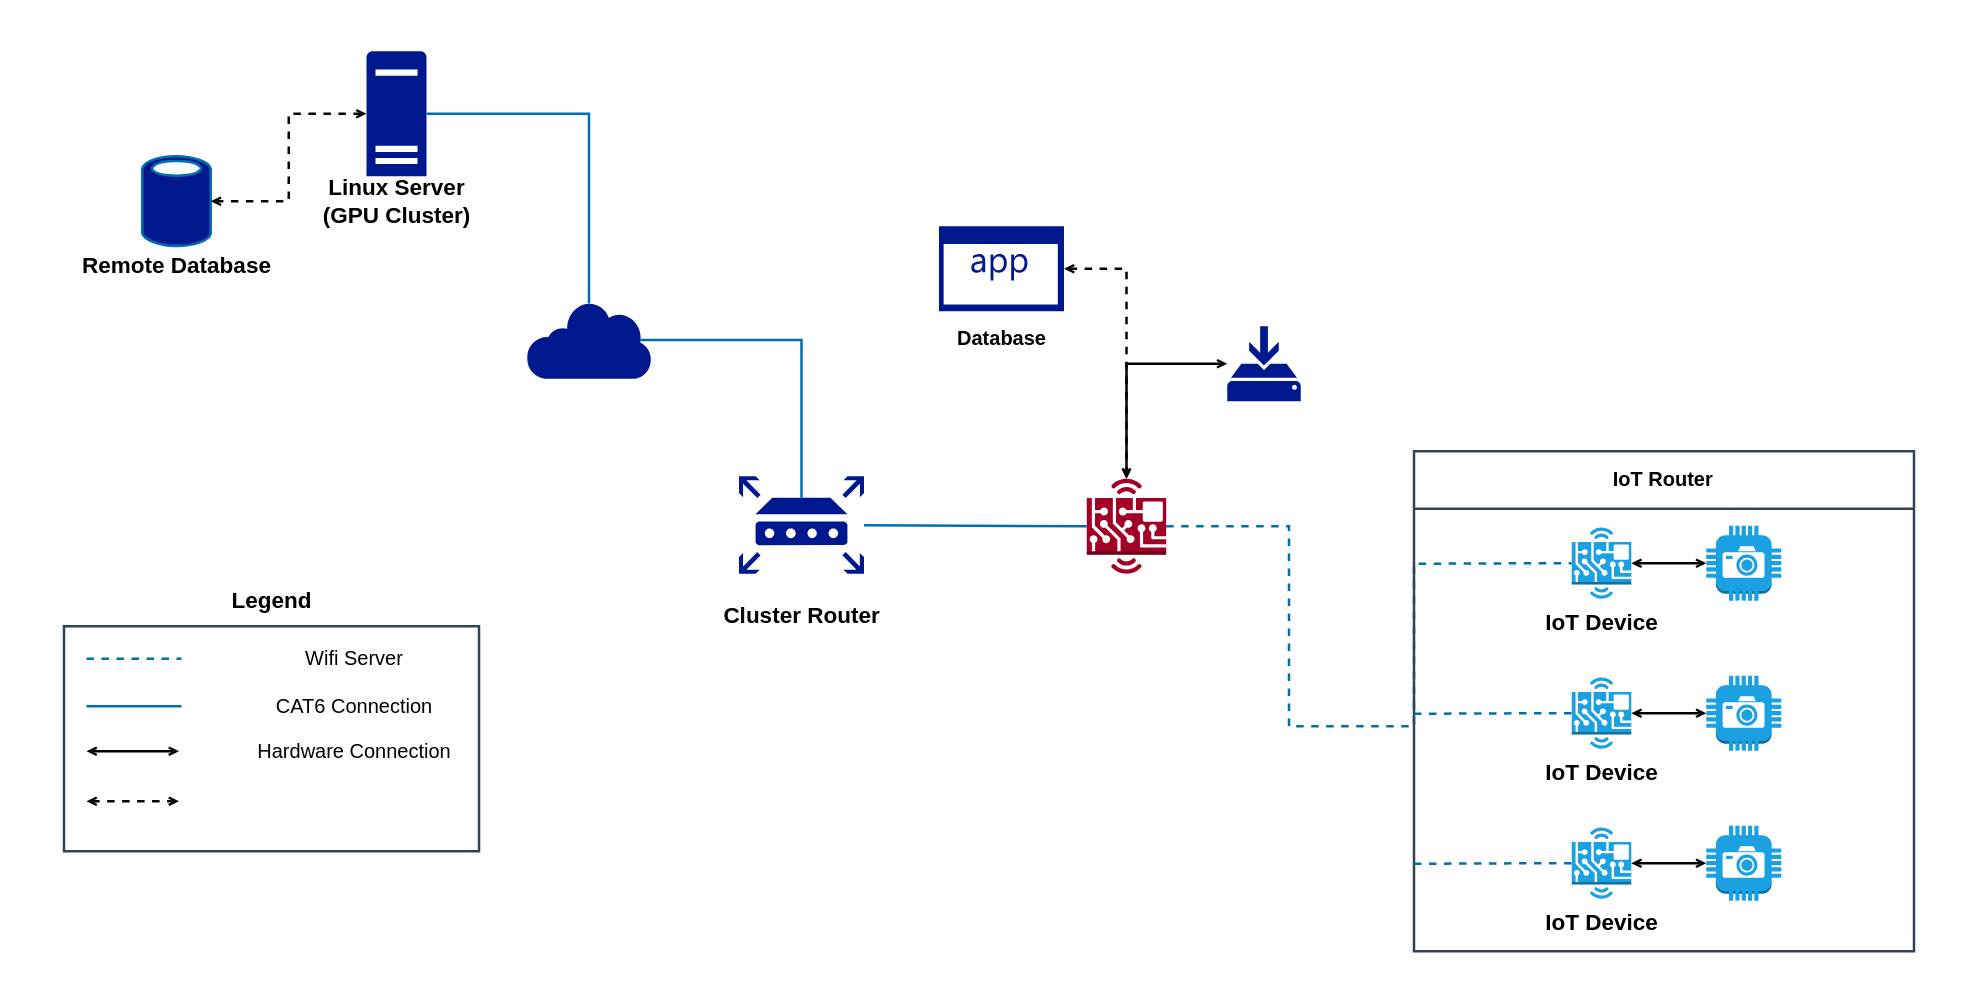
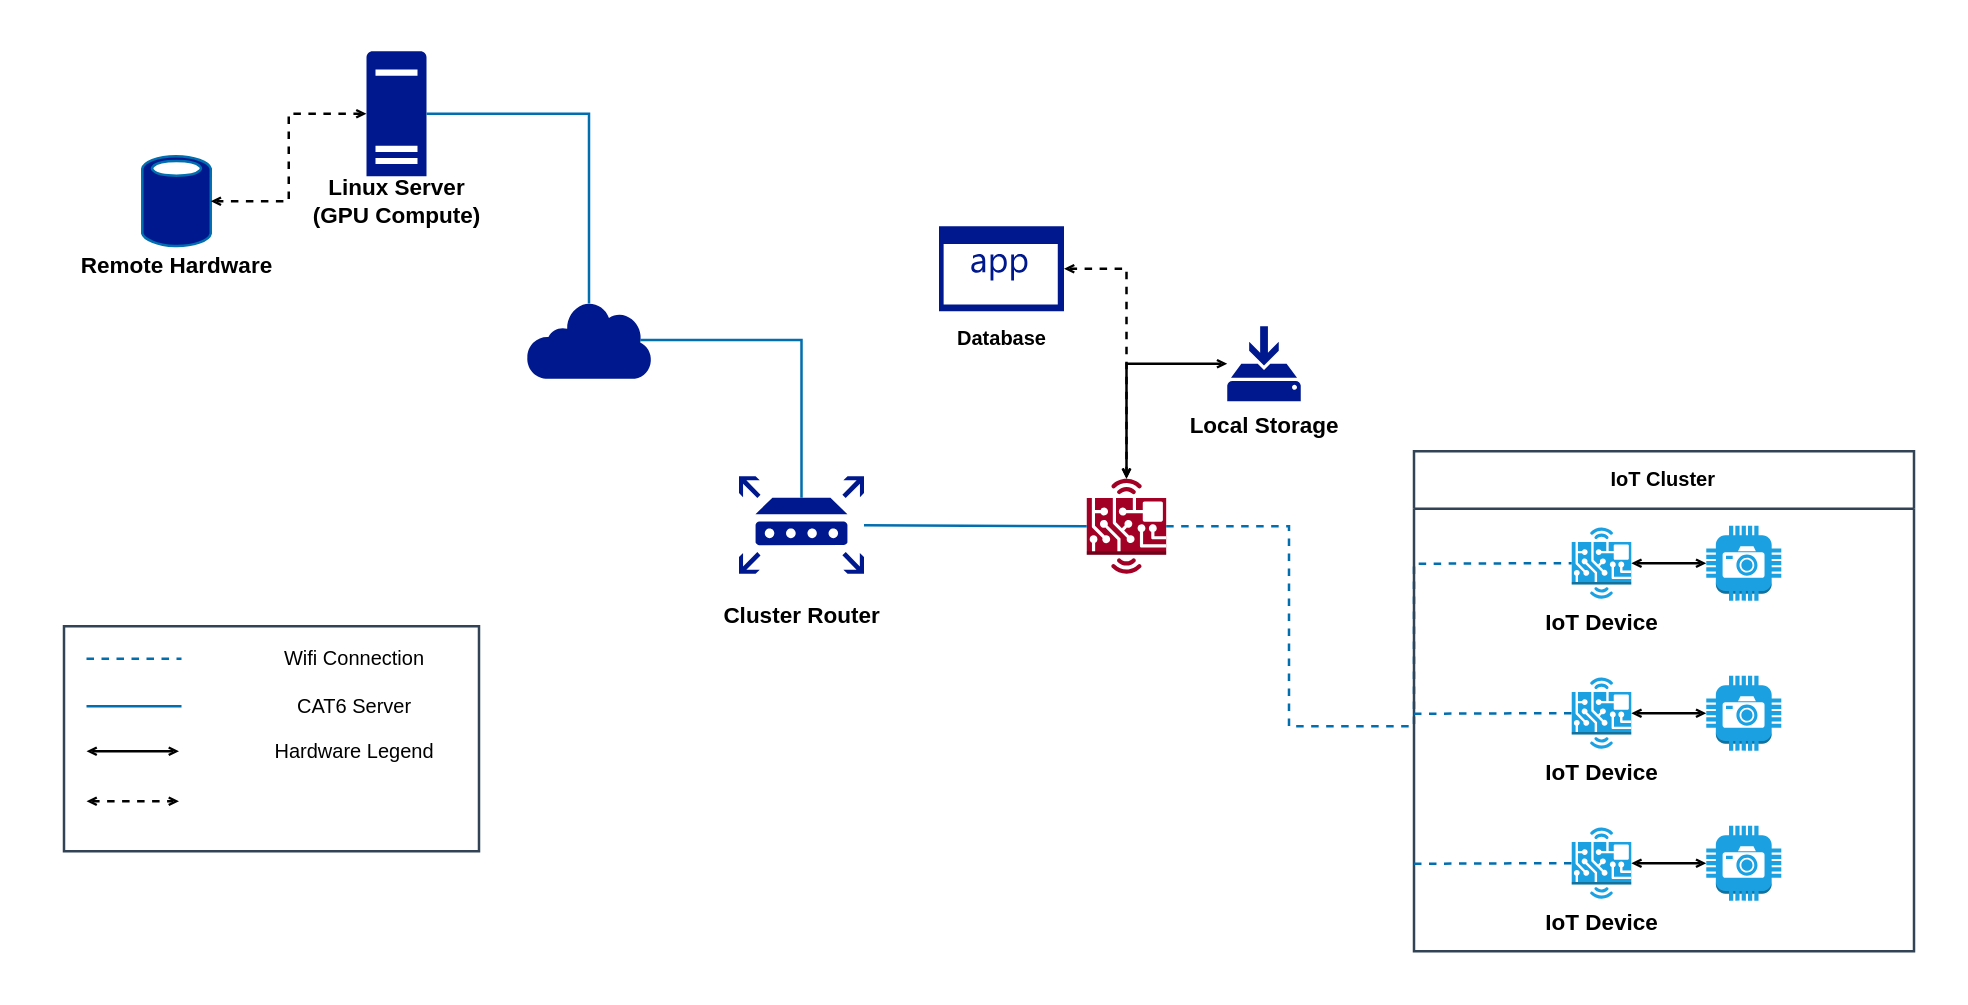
node "Linux Server (GPU Cluster)": label "Linux Server (GPU Cluster)" -> "Linux Server (GPU Compute)"
node "Remote Database": label "Remote Database" -> "Remote Hardware"
node "Local Storage": added
node "IoT Router": label "IoT Router" -> "IoT Cluster"
node "Legend": removed
node "Wifi Server": label "Wifi Server" -> "Wifi Connection"
node "CAT6 Connection": label "CAT6 Connection" -> "CAT6 Server"
node "Hardware Connection": label "Hardware Connection" -> "Hardware Legend"
